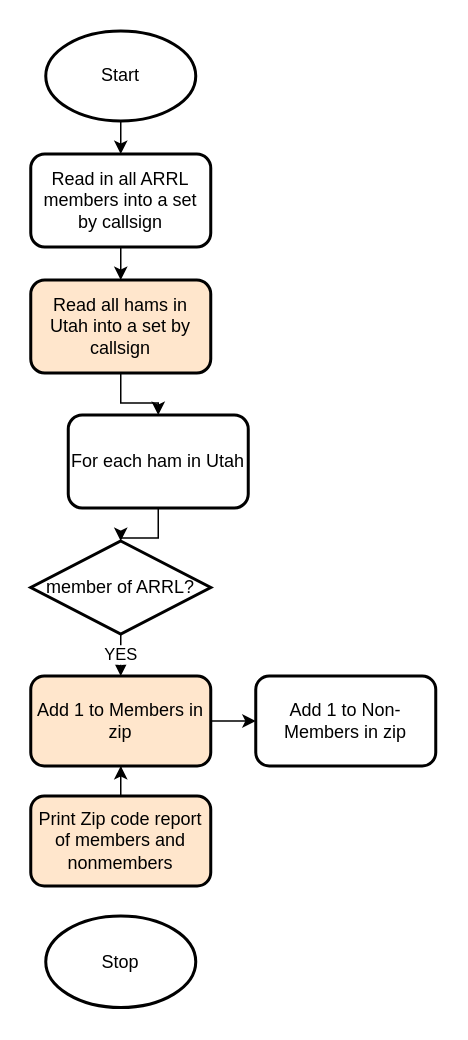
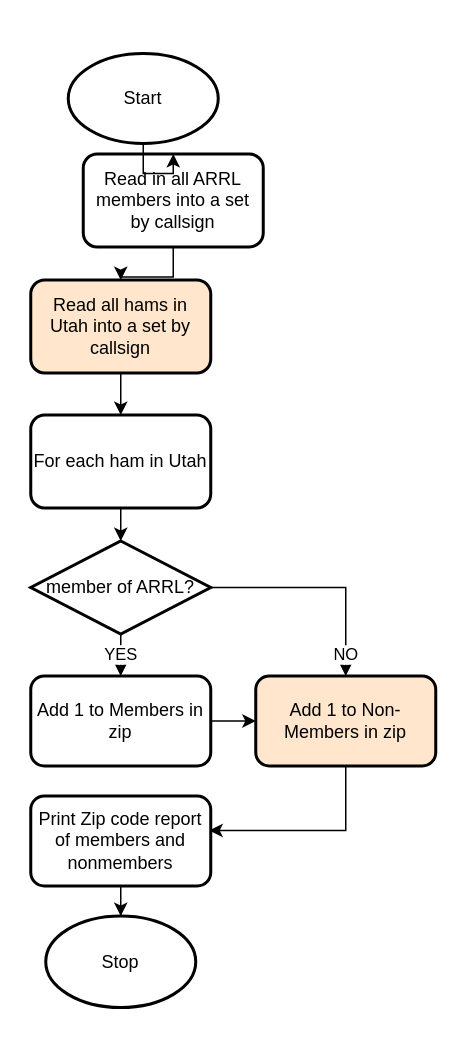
node "Start": moved (121, 76) -> (143, 98)
node "Read in all ARRL members into a set by callsign": moved (121, 200) -> (173, 200)
node "For each ham in Utah": moved (158, 461) -> (121, 461)
edge "member of ARRL?" -> "Add 1 to Non-Members in zip": added, label "NO"
node "Add 1 to Members in zip": fillcolor #ffe6cc -> #ffffff
node "Add 1 to Non-Members in zip": fillcolor #ffffff -> #ffe6cc
edge "Print Zip code report of members and nonmembers" -> "Add 1 to Members in zip": now "Print Zip code report of members and nonmembers" -> "Stop"
edge "Add 1 to Non-Members in zip" -> "Print Zip code report of members and nonmembers": added
node "Print Zip code report of members and nonmembers": fillcolor #ffe6cc -> #ffffff
